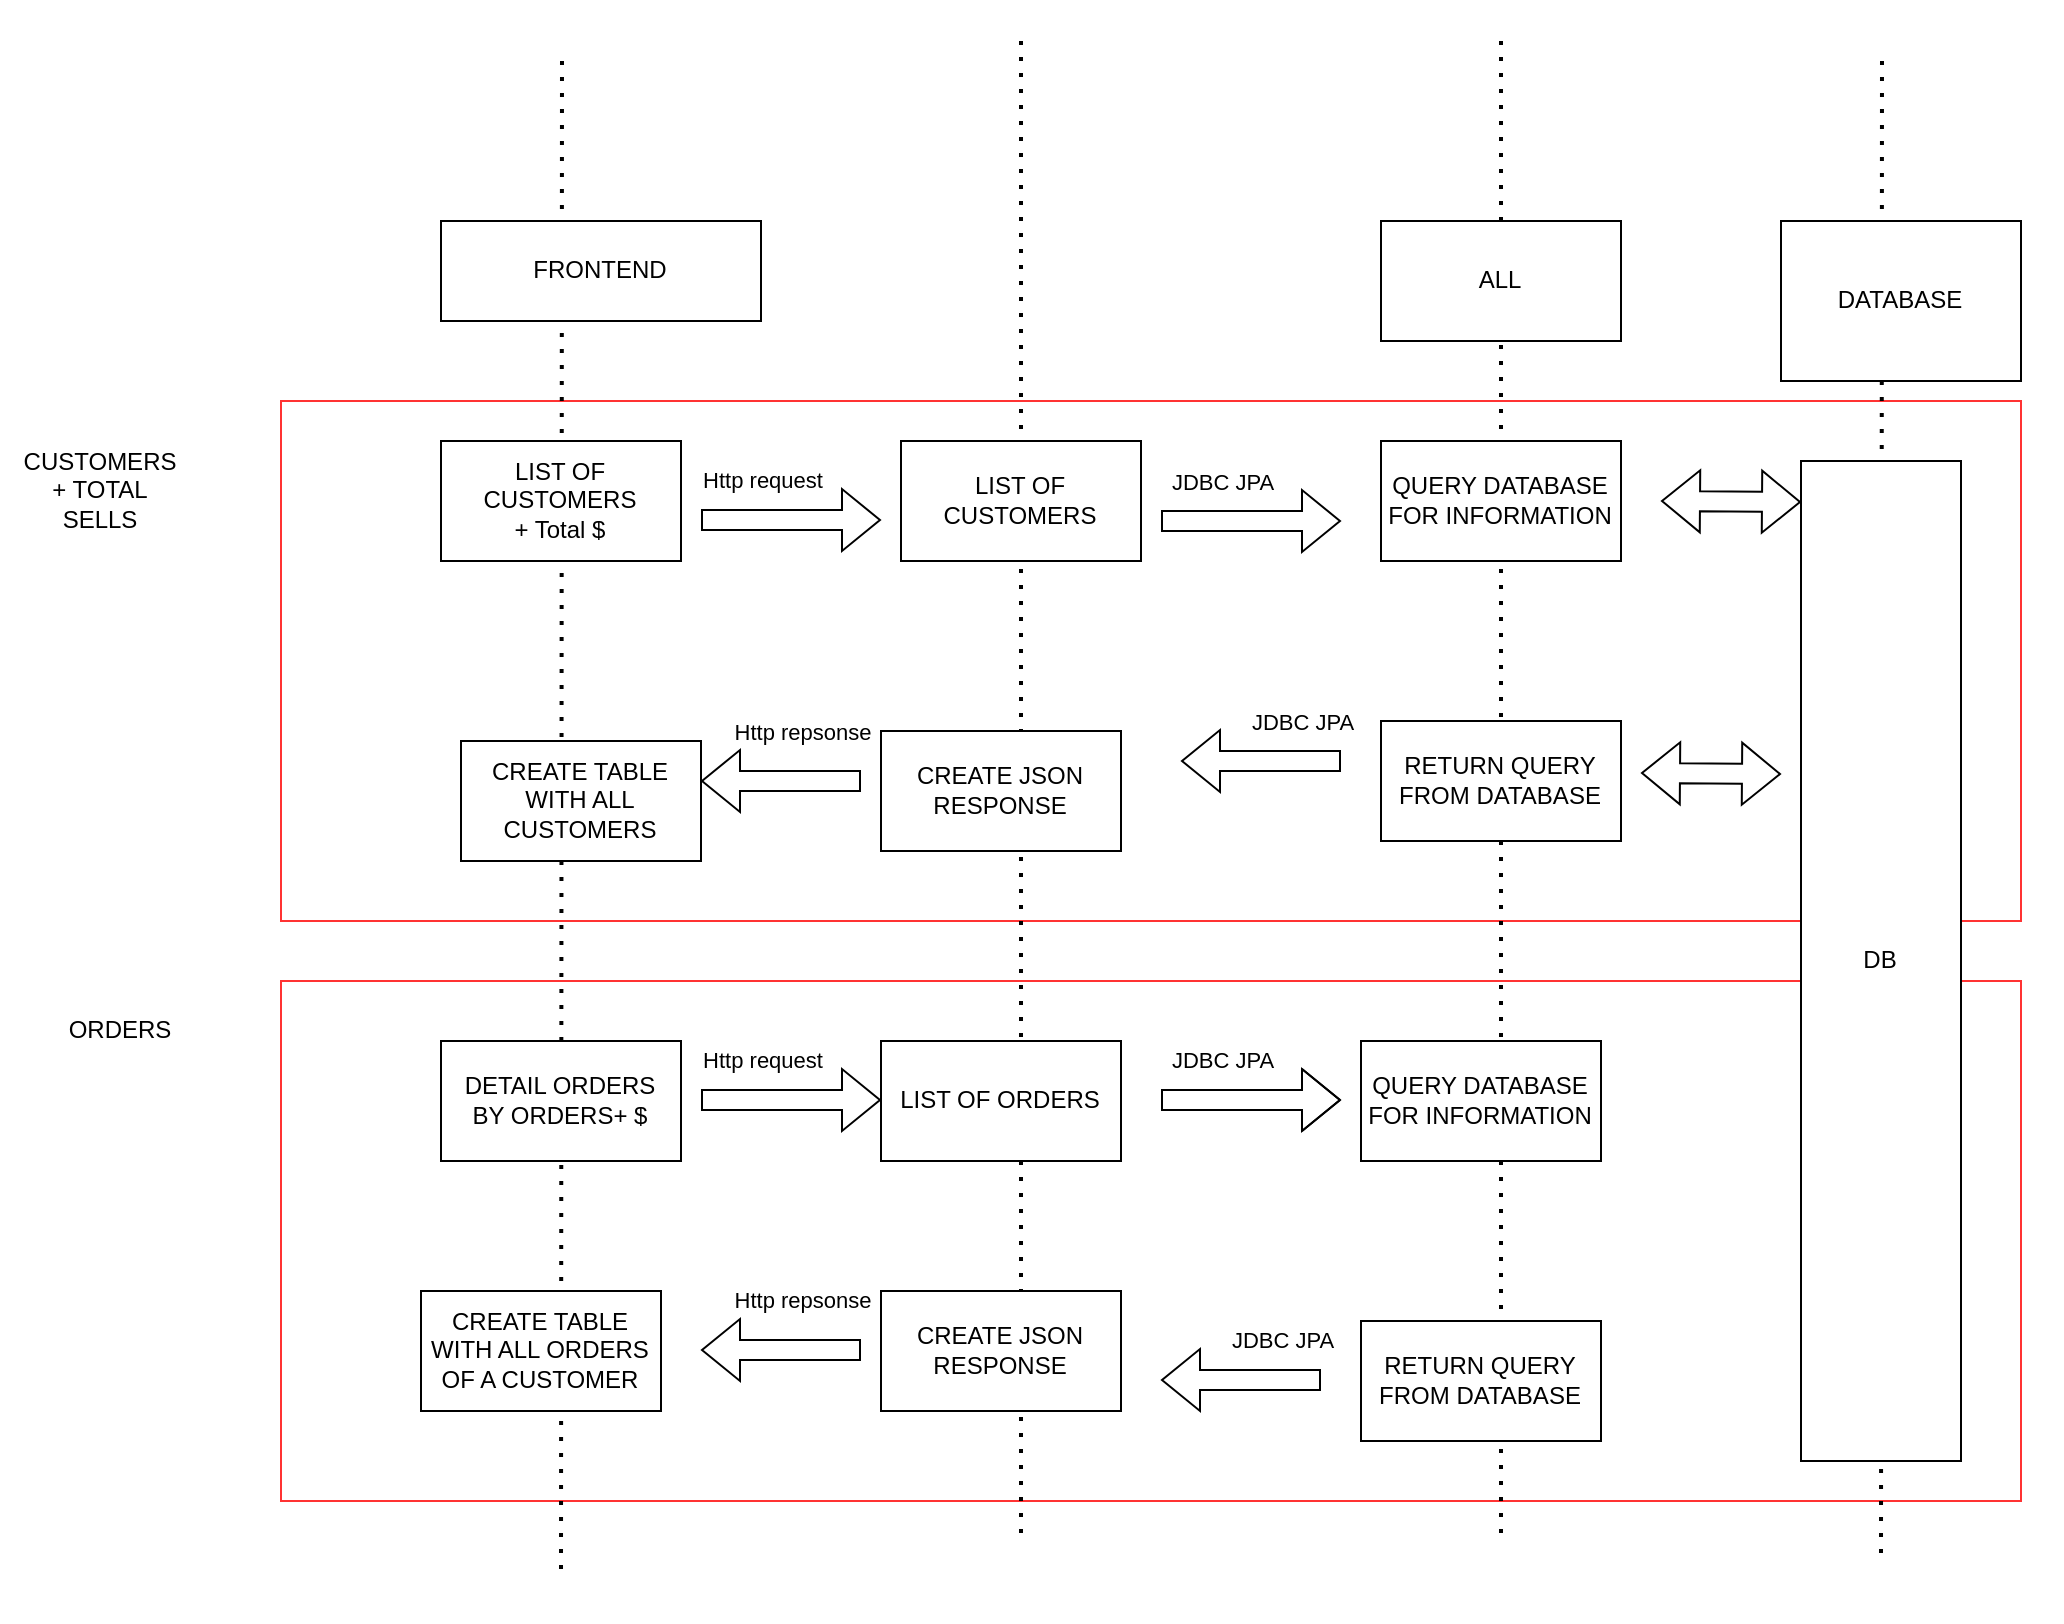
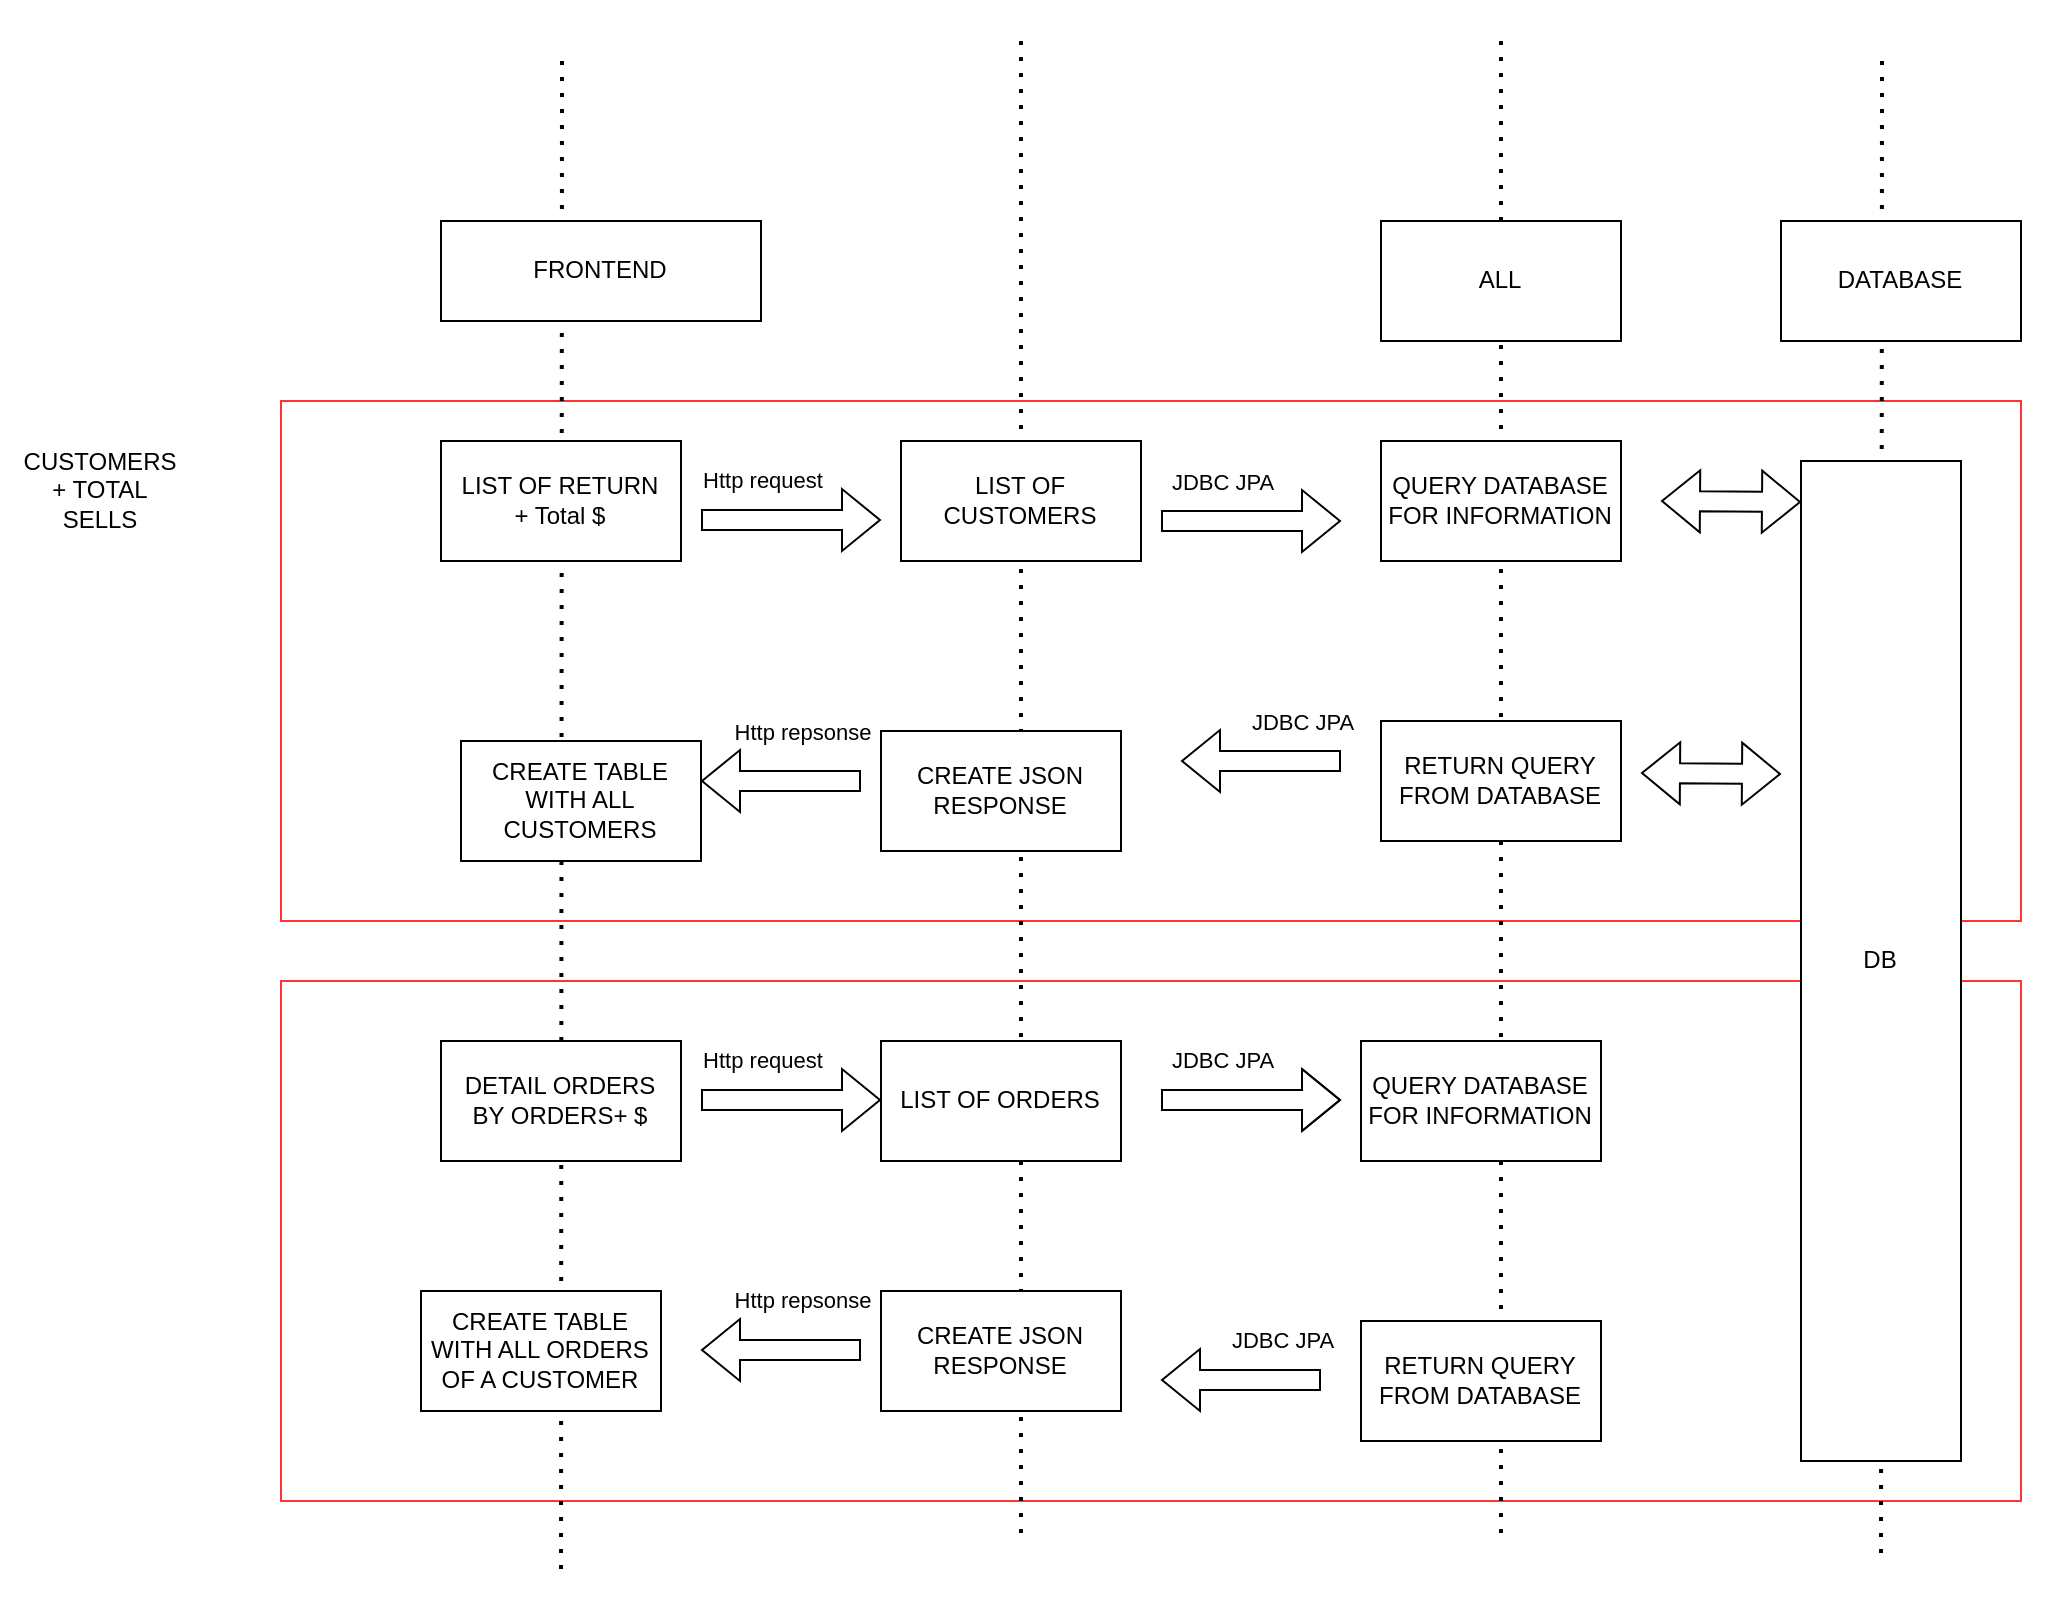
node "DATABASE": size 240x160 -> 240x120
node "LIST OF CUSTOMERS + Total $": label "LIST OF CUSTOMERS + Total $" -> "LIST OF RETURN + Total $"
node "ORDERS": removed
